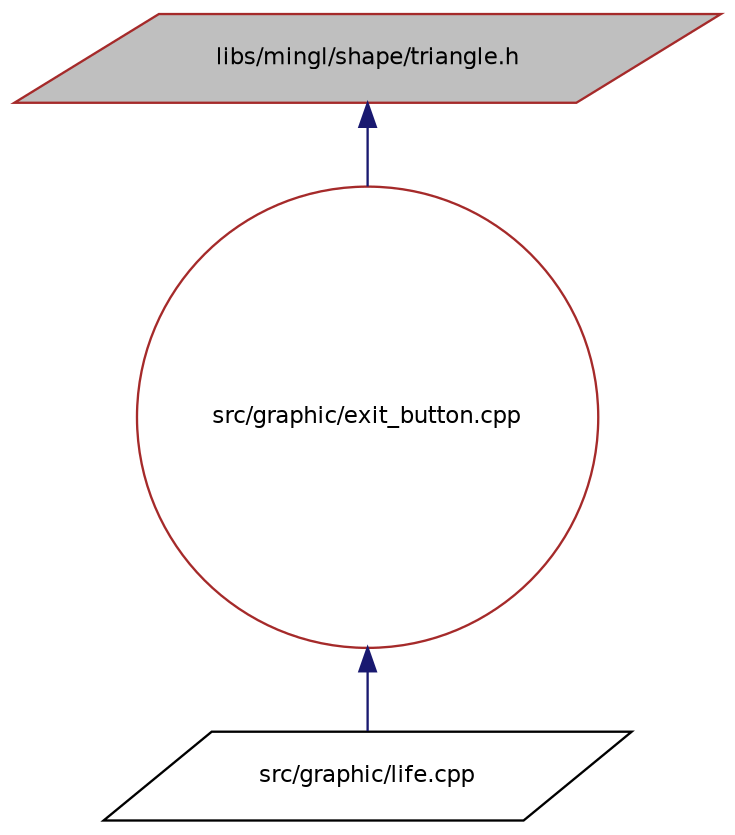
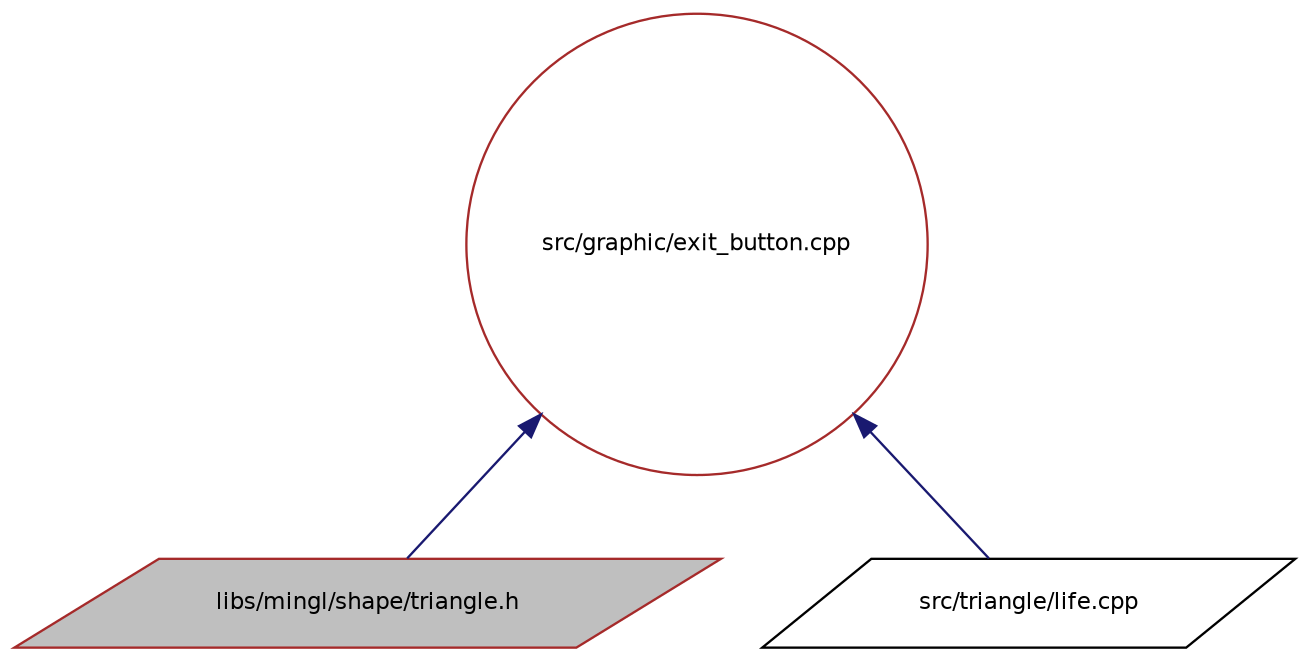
edge "src/graphic/exit_button.cpp" -> "libs/mingl/shape/triangle.h": reversed
node "src/graphic/life.cpp": label "src/graphic/life.cpp" -> "src/triangle/life.cpp"
